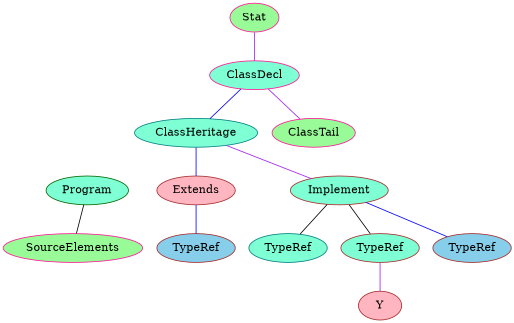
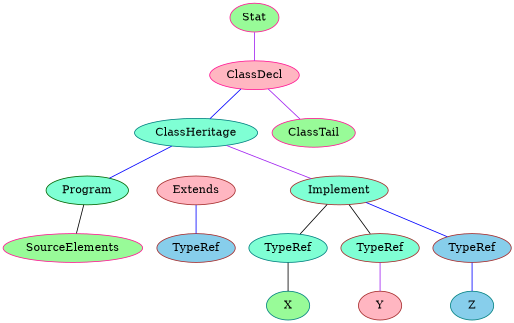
node "ClassDecl": fillcolor aquamarine -> lightpink
edge "ClassHeritage" -- "Extends": now "ClassHeritage" -- "Program"
node "X": added
node "Z": added
